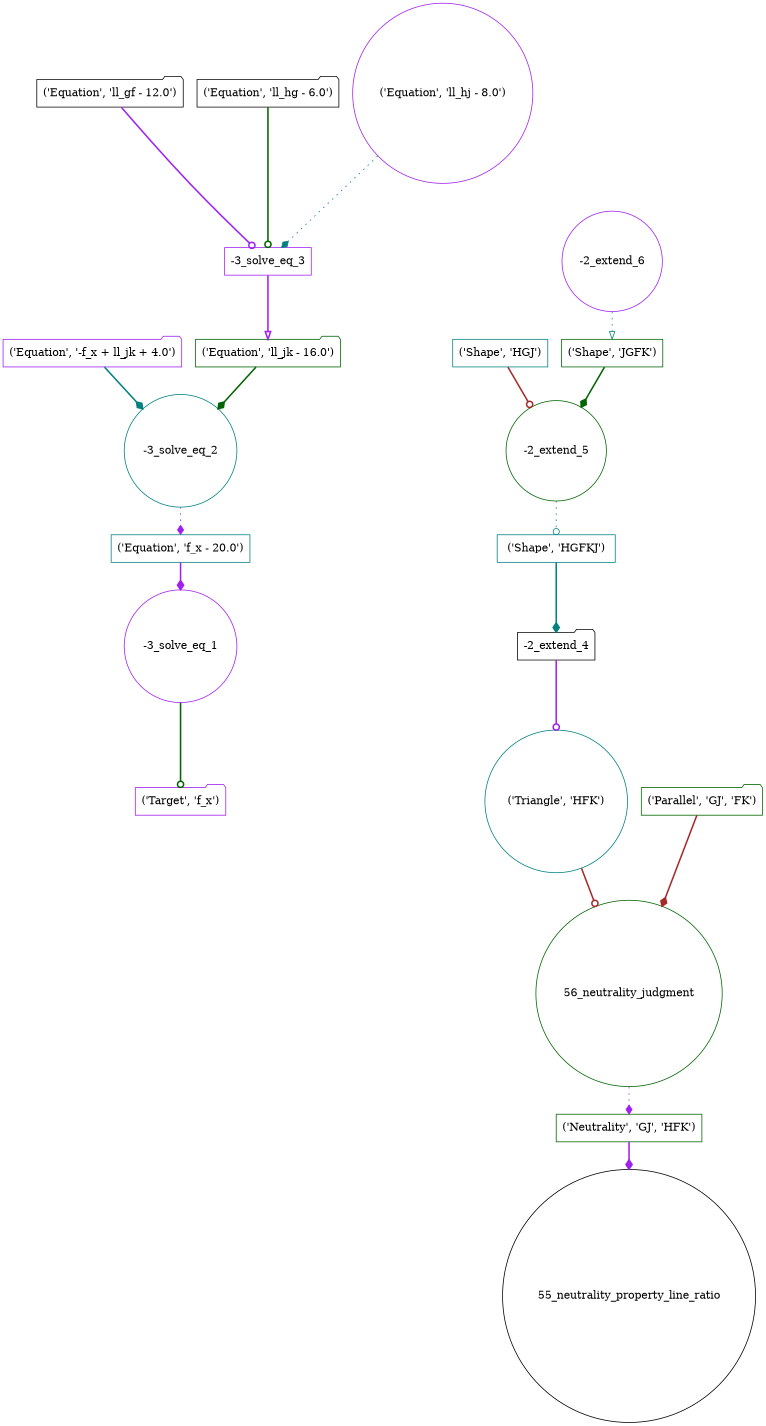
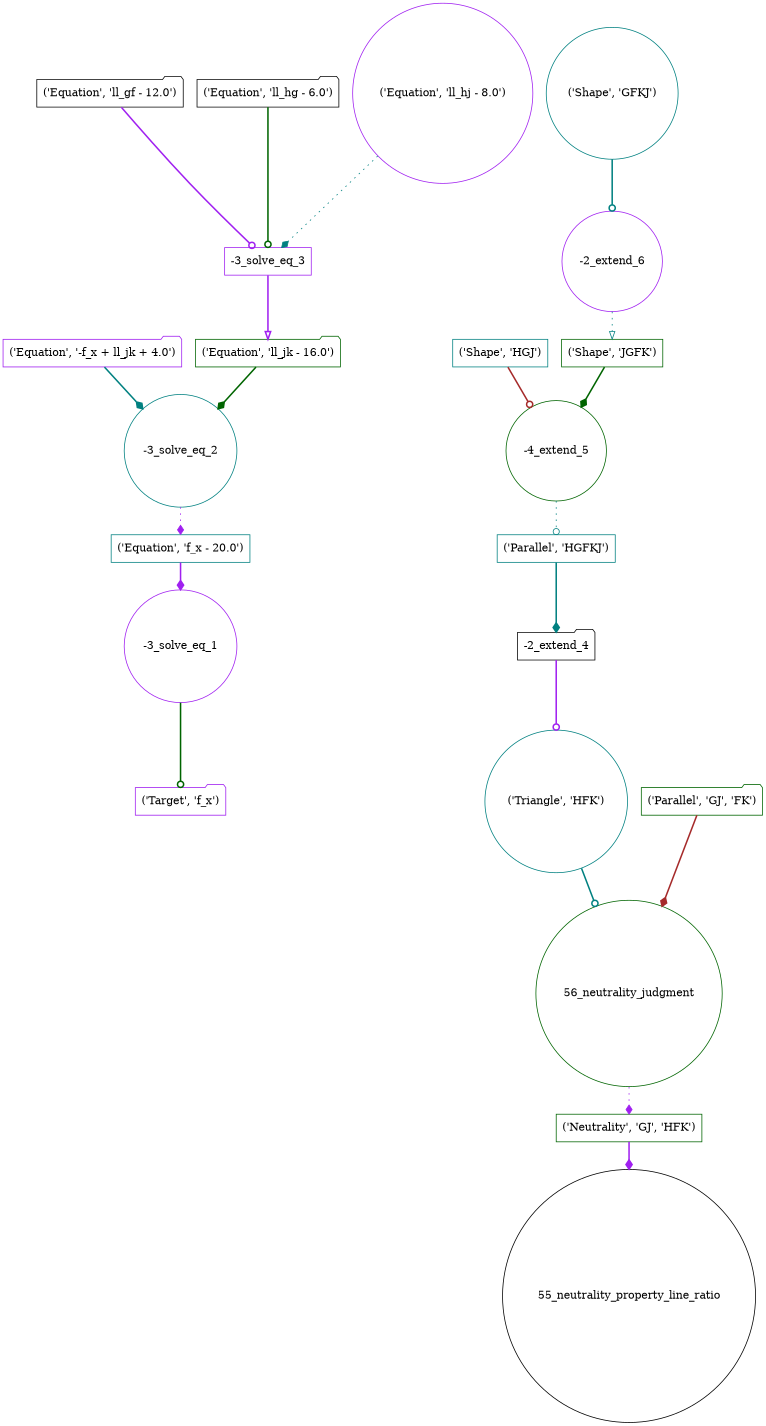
node "('Shape', 'GFKJ')": added
node "-2_extend_5": label "-2_extend_5" -> "-4_extend_5"
node "('Shape', 'HGFKJ')": label "('Shape', 'HGFKJ')" -> "('Parallel', 'HGFKJ')"
edge "('Triangle', 'HFK')" -> "56_neutrality_judgment": color brown -> teal
